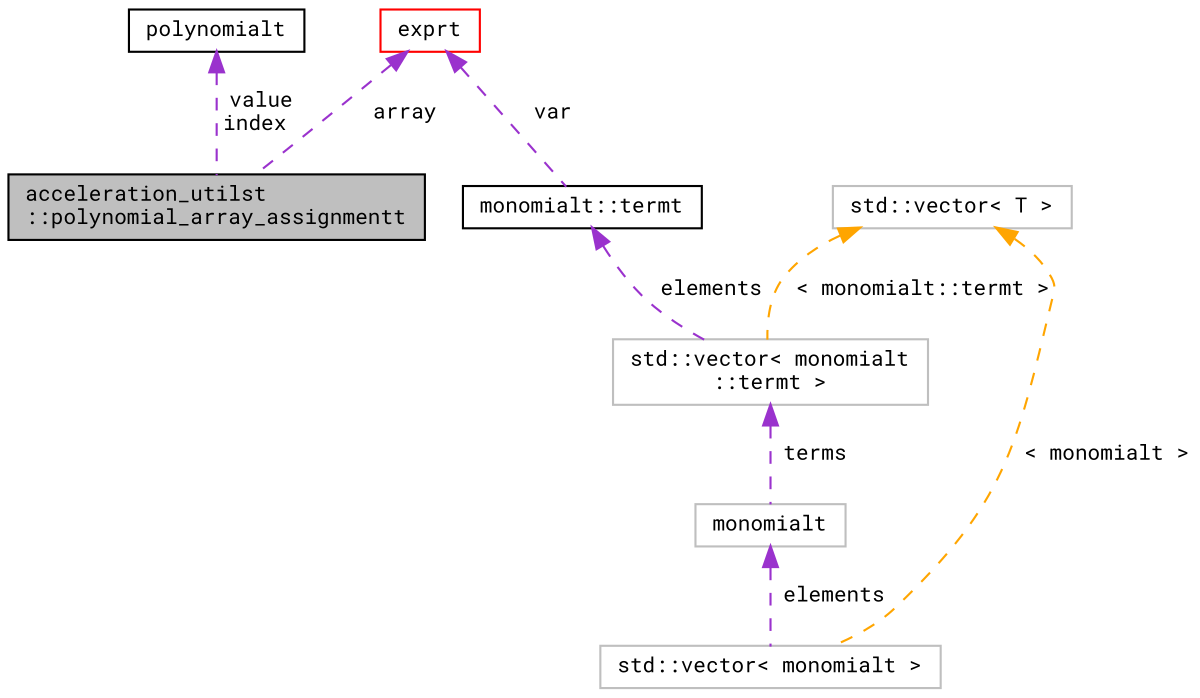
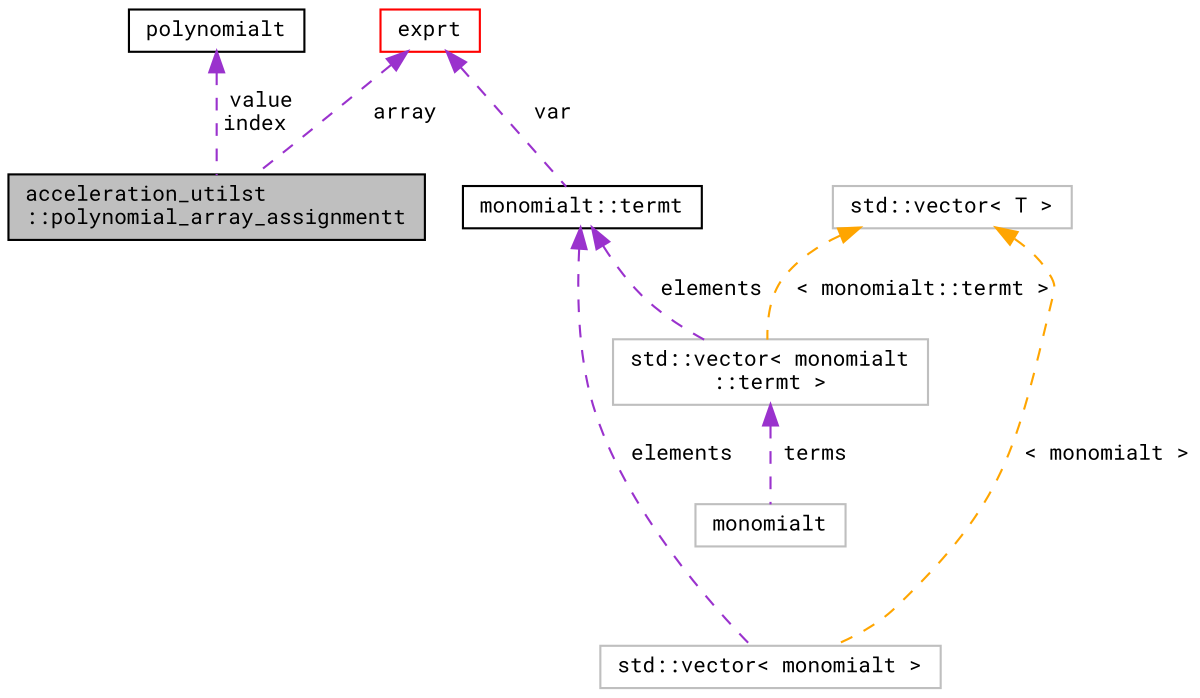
edge "std::vector< monomialt >" -> "monomialt": now "std::vector< monomialt >" -> "monomialt::termt"
